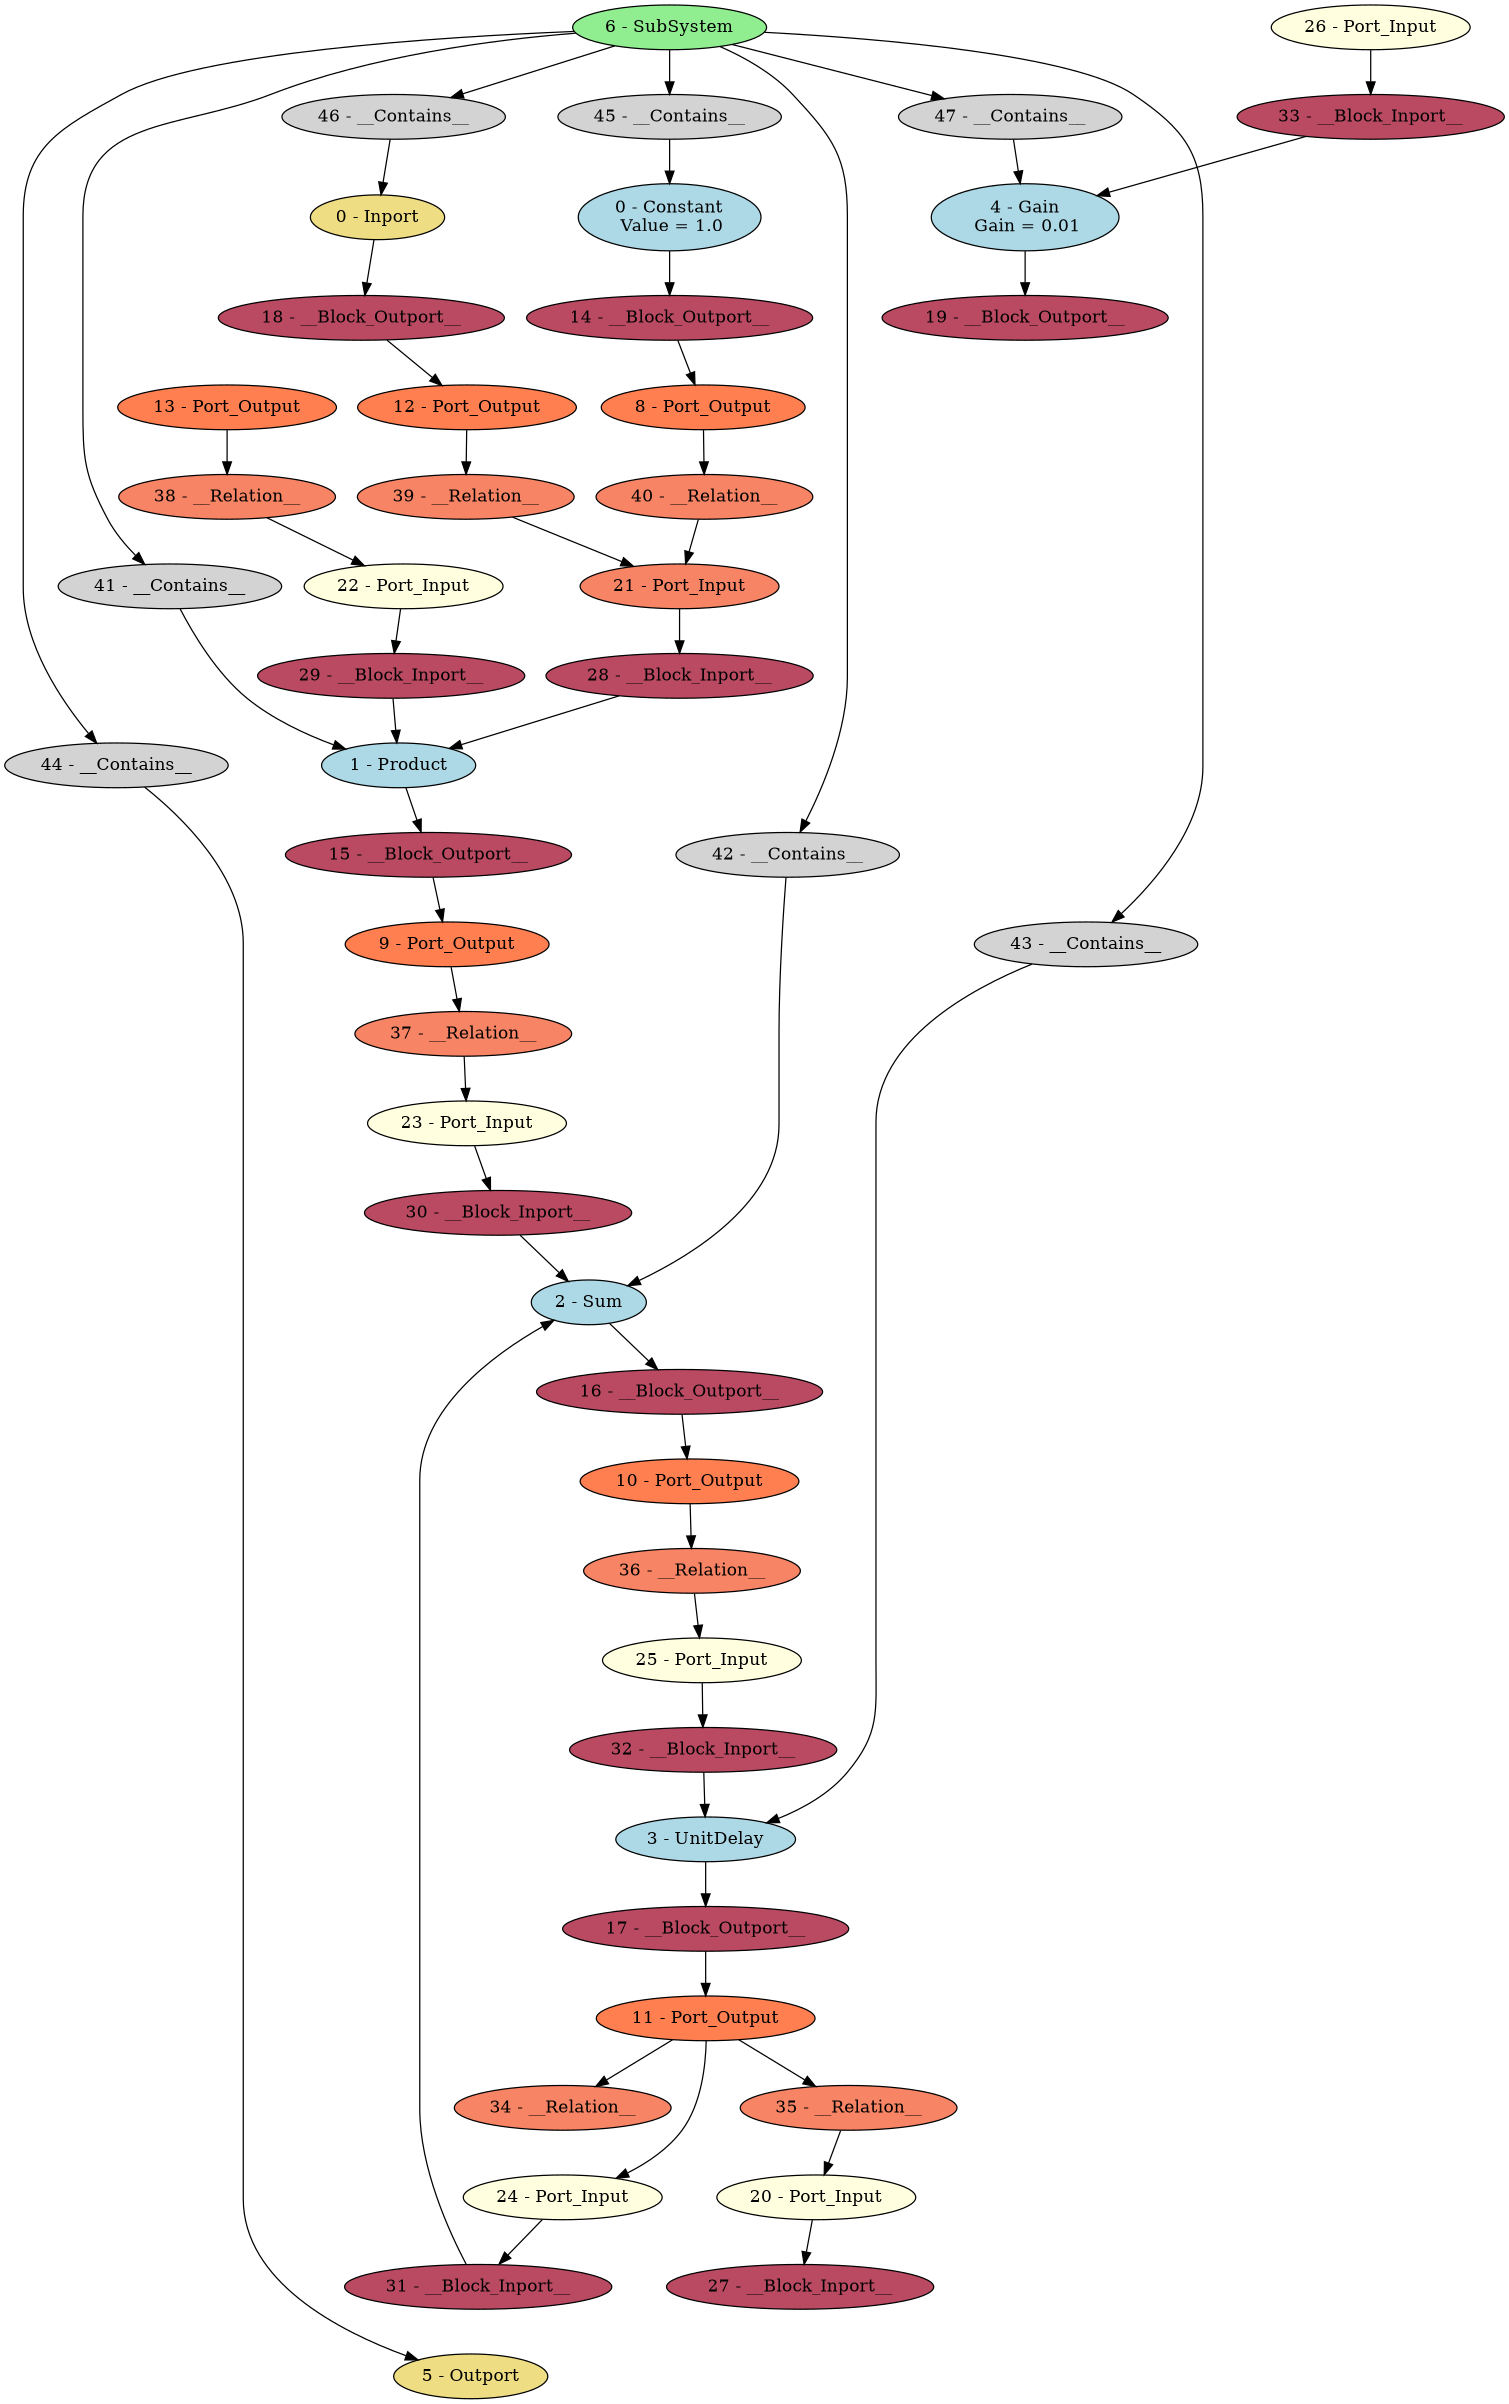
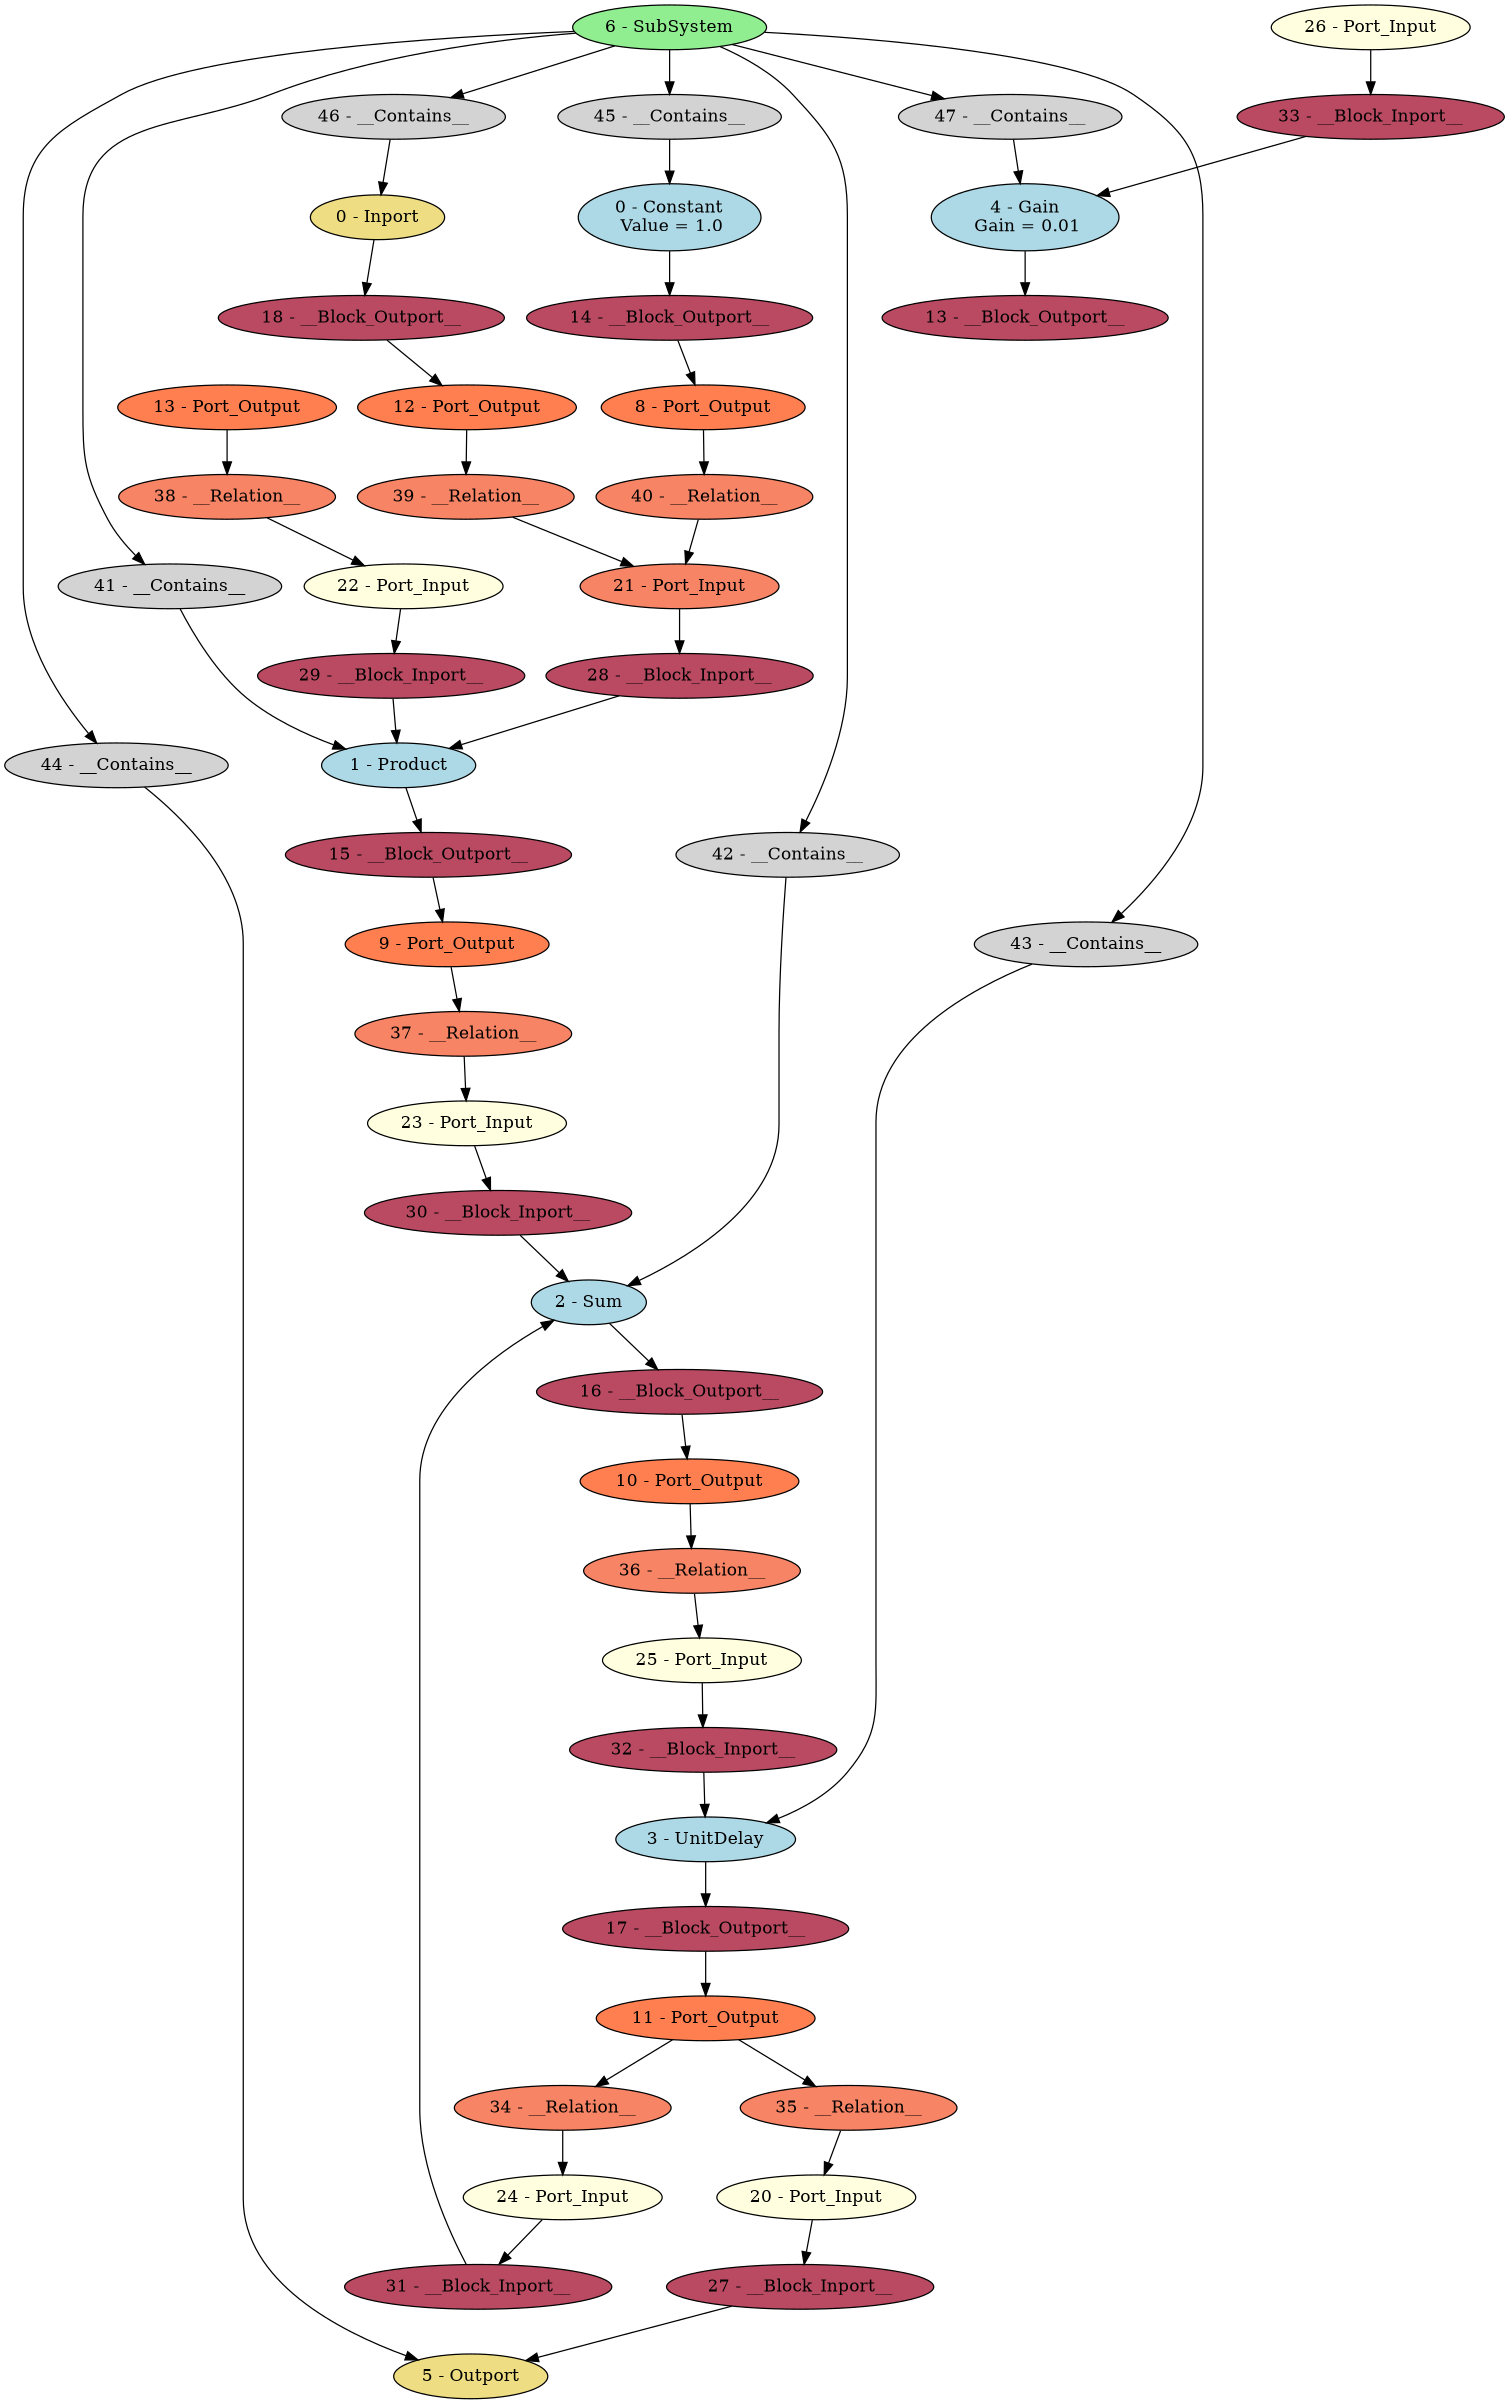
node "19 - __Block_Outport__": label "19 - __Block_Outport__" -> "13 - __Block_Outport__"
edge "11 - Port_Output" -> "24 - Port_Input": now "34 - __Relation__" -> "24 - Port_Input"
edge "27 - __Block_Inport__" -> "5 - Outport": added
